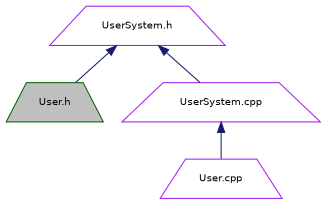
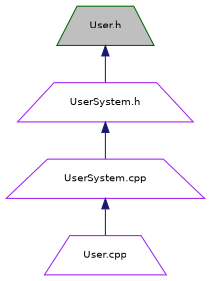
edge "User.h" -> "UserSystem.h": reversed
